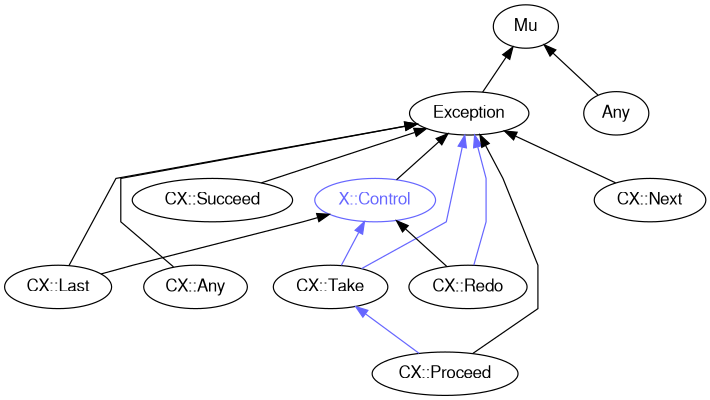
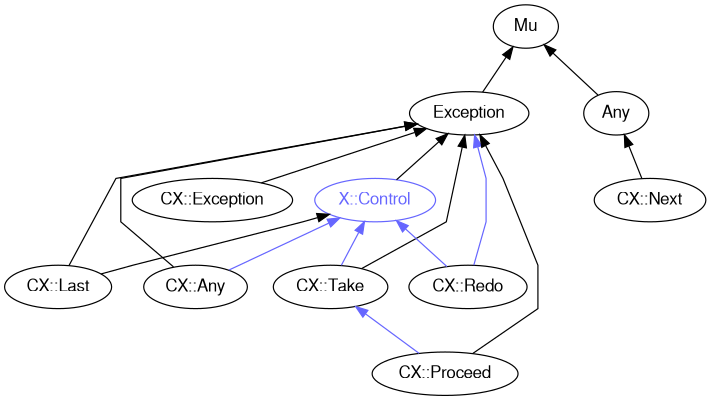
edge "CX::Next" -> "Exception": now "CX::Next" -> "Any"
node "CX::Succeed": label "CX::Succeed" -> "CX::Exception"
edge "CX::Take" -> "Exception": color #6666ff -> #000000
edge "CX::Any" -> "X::Control": added
edge "CX::Redo" -> "X::Control": color #000000 -> #6666ff
